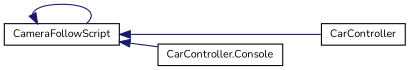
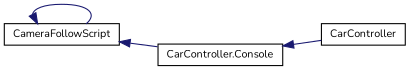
edge "CarController" -> "CameraFollowScript": now "CarController" -> "CarController.Console"
